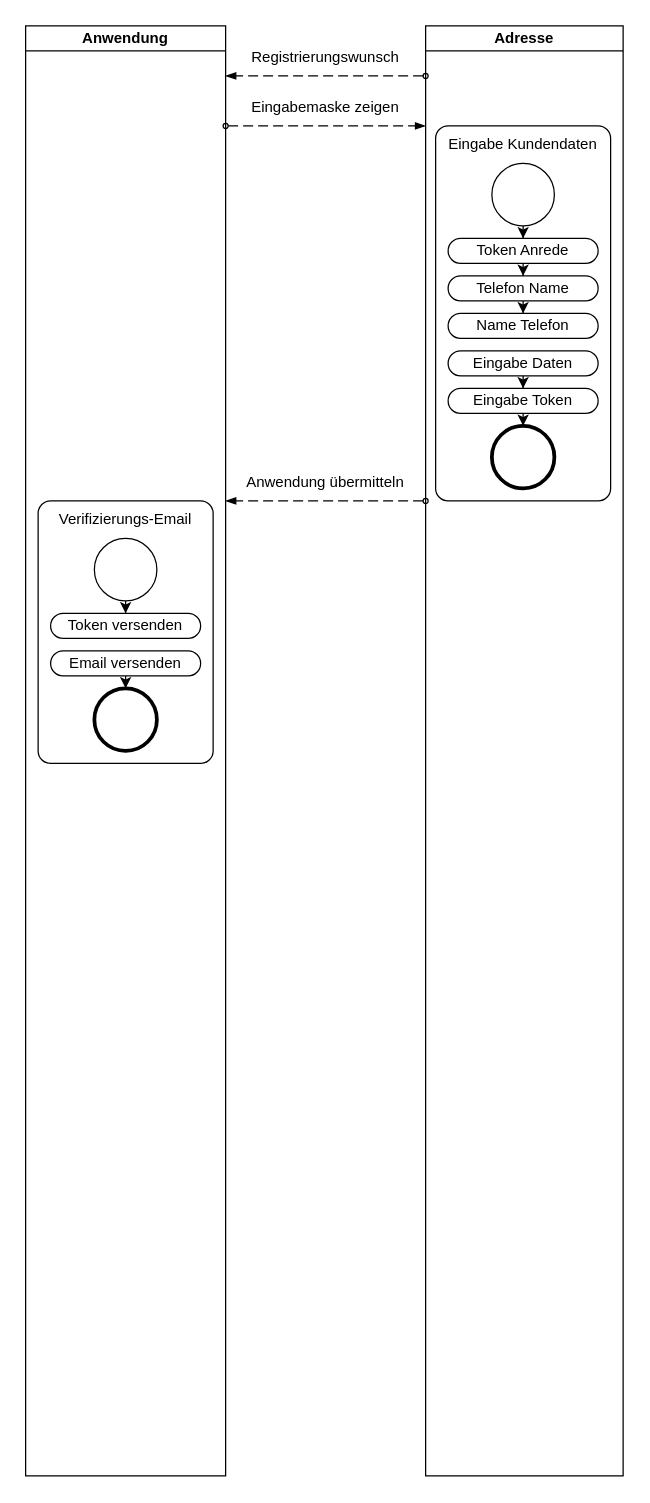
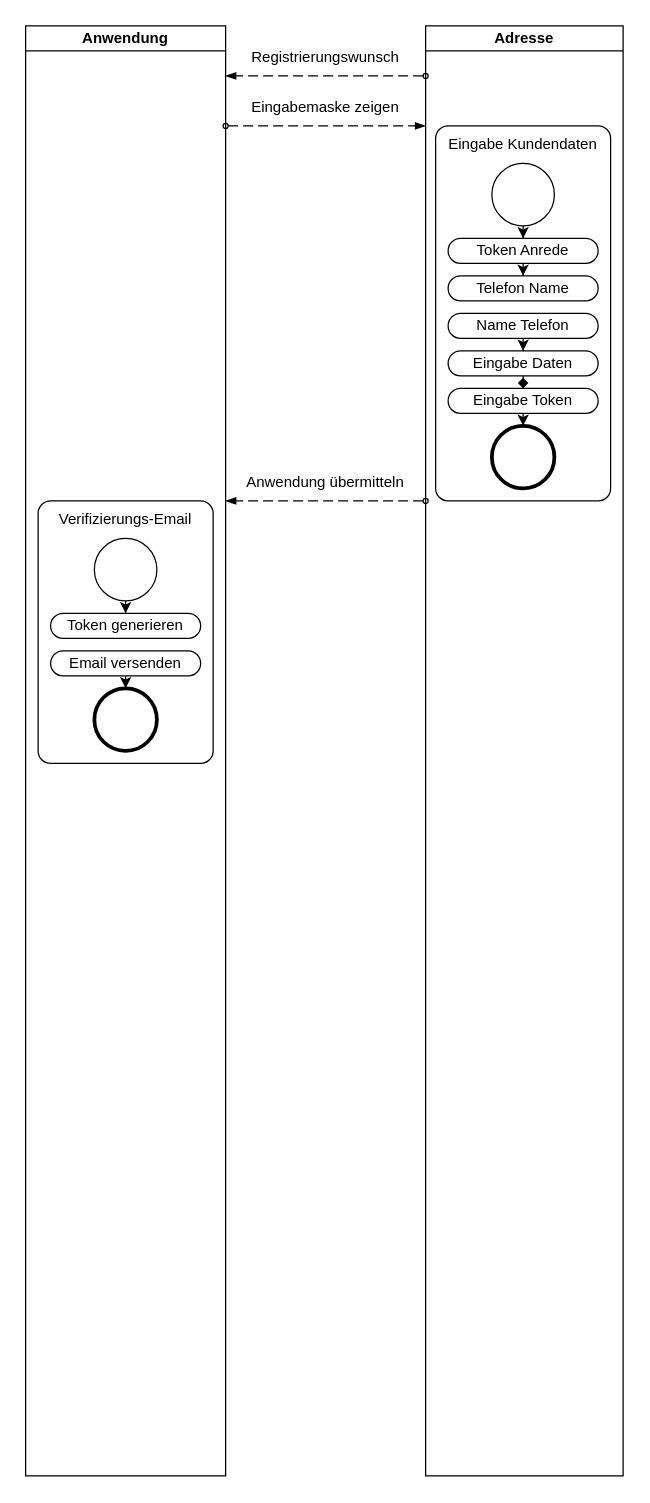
edge "Telefon Name" -> "Name Telefon": removed
edge "Name Telefon" -> "Eingabe Daten": added
edge "Eingabe Daten" -> "Eingabe Token": arrowhead classic -> diamond
node "Token versenden": label "Token versenden" -> "Token generieren"
